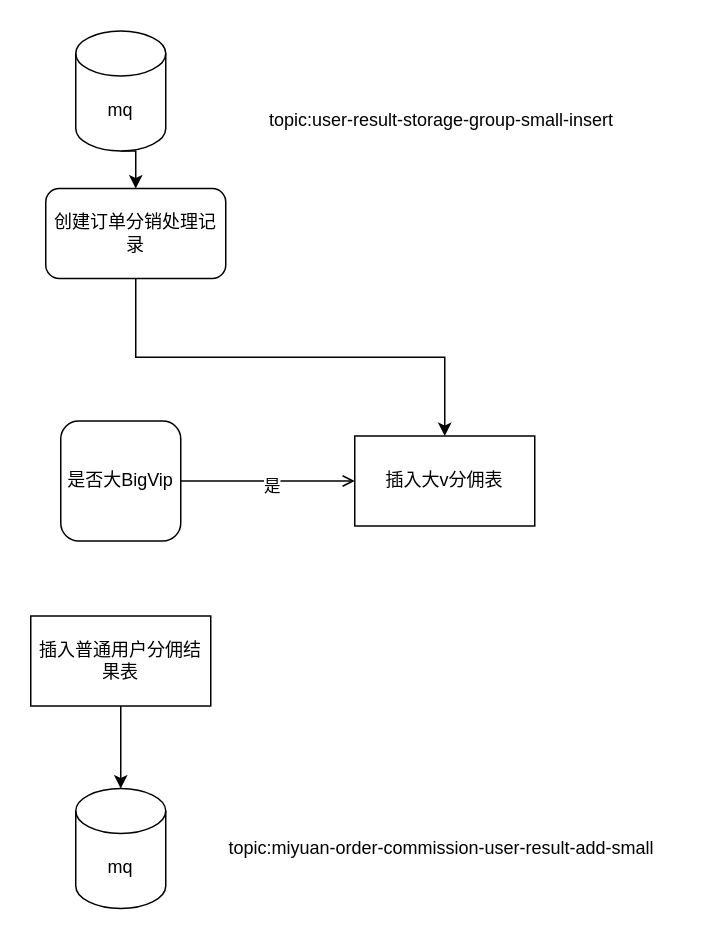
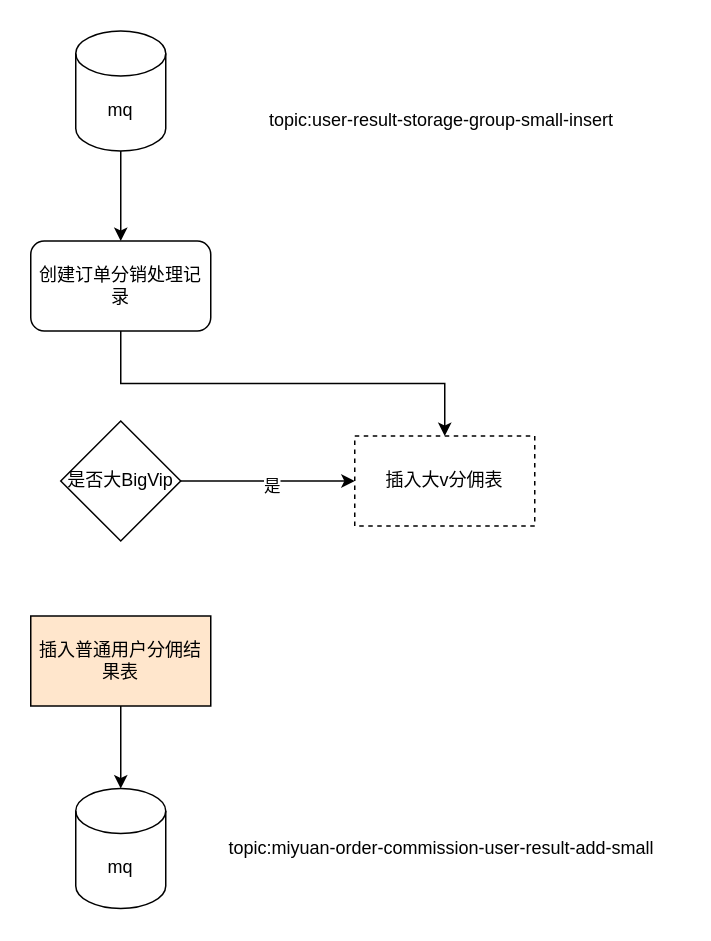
node "创建订单分销处理记录": moved (136, 233) -> (121, 286)
node "是否大BigVip": shape rounded rectangle -> diamond
edge "是否大BigVip" -> "插入大v分佣表": arrowhead open -> classic
node "插入大v分佣表": style solid -> dashed
node "插入普通用户分佣结果表": fillcolor #ffffff -> #ffe6cc
